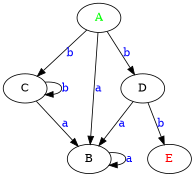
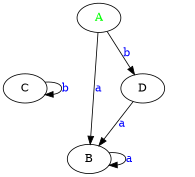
edge "A" -> "C": removed, label "b"
edge "C" -> "B": removed, label "a"
node "E": removed
